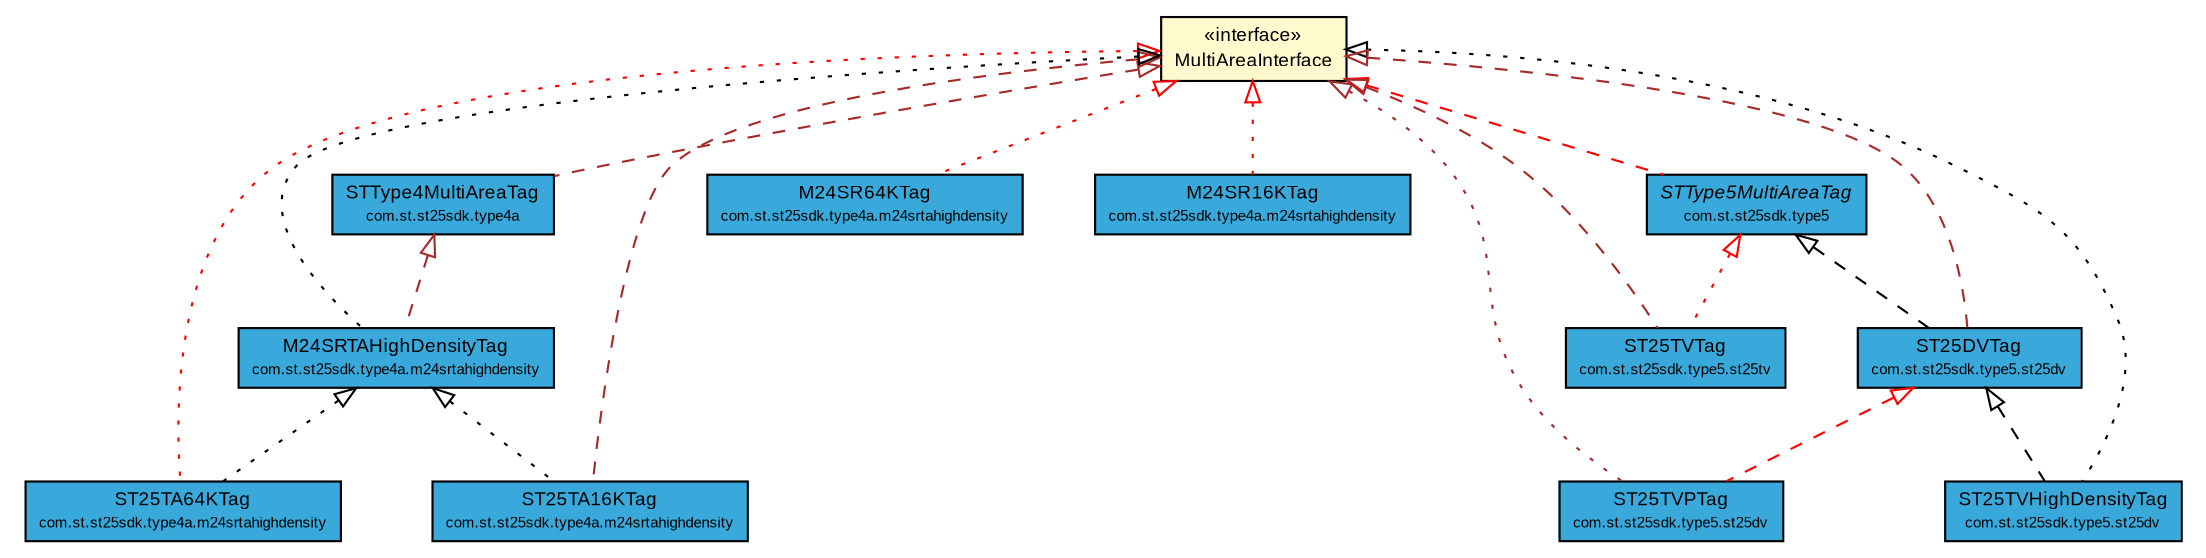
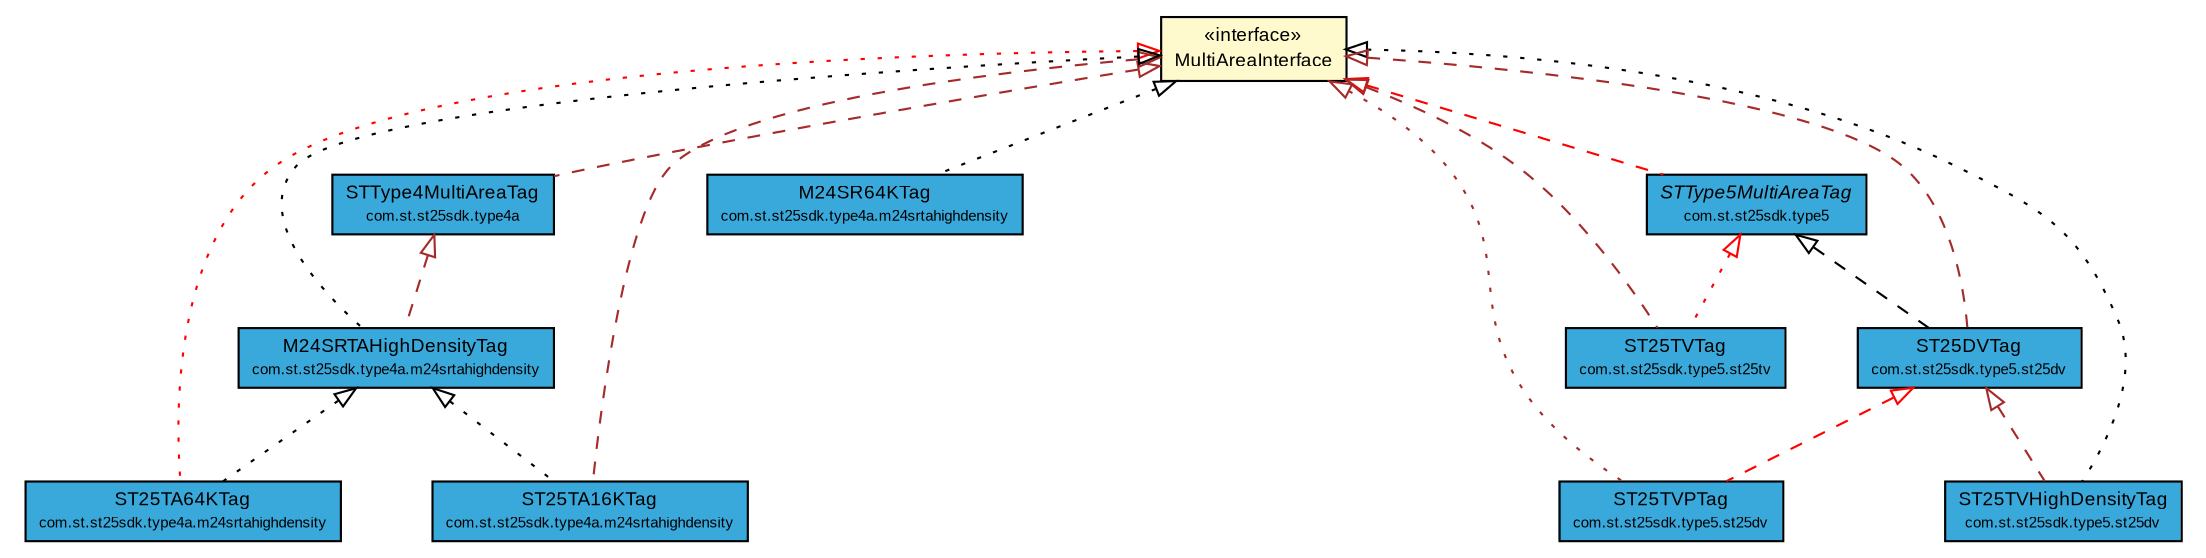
edge "M24SR64KTag" -> "MultiAreaInterface": color red -> black
node "M24SR16KTag": removed
edge "ST25TVHighDensityTag" -> "ST25DVTag": color black -> brown
